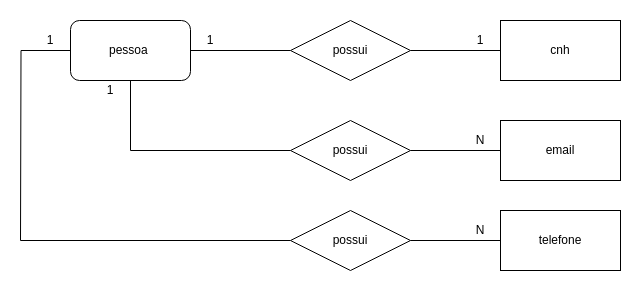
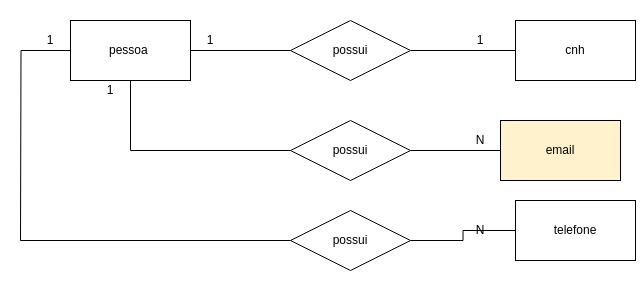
node "pessoa": shape rounded rectangle -> rectangle
node "cnh": moved (561, 51) -> (576, 51)
node "email": fillcolor #ffffff -> #fff2cc
node "telefone": moved (561, 241) -> (576, 231)
